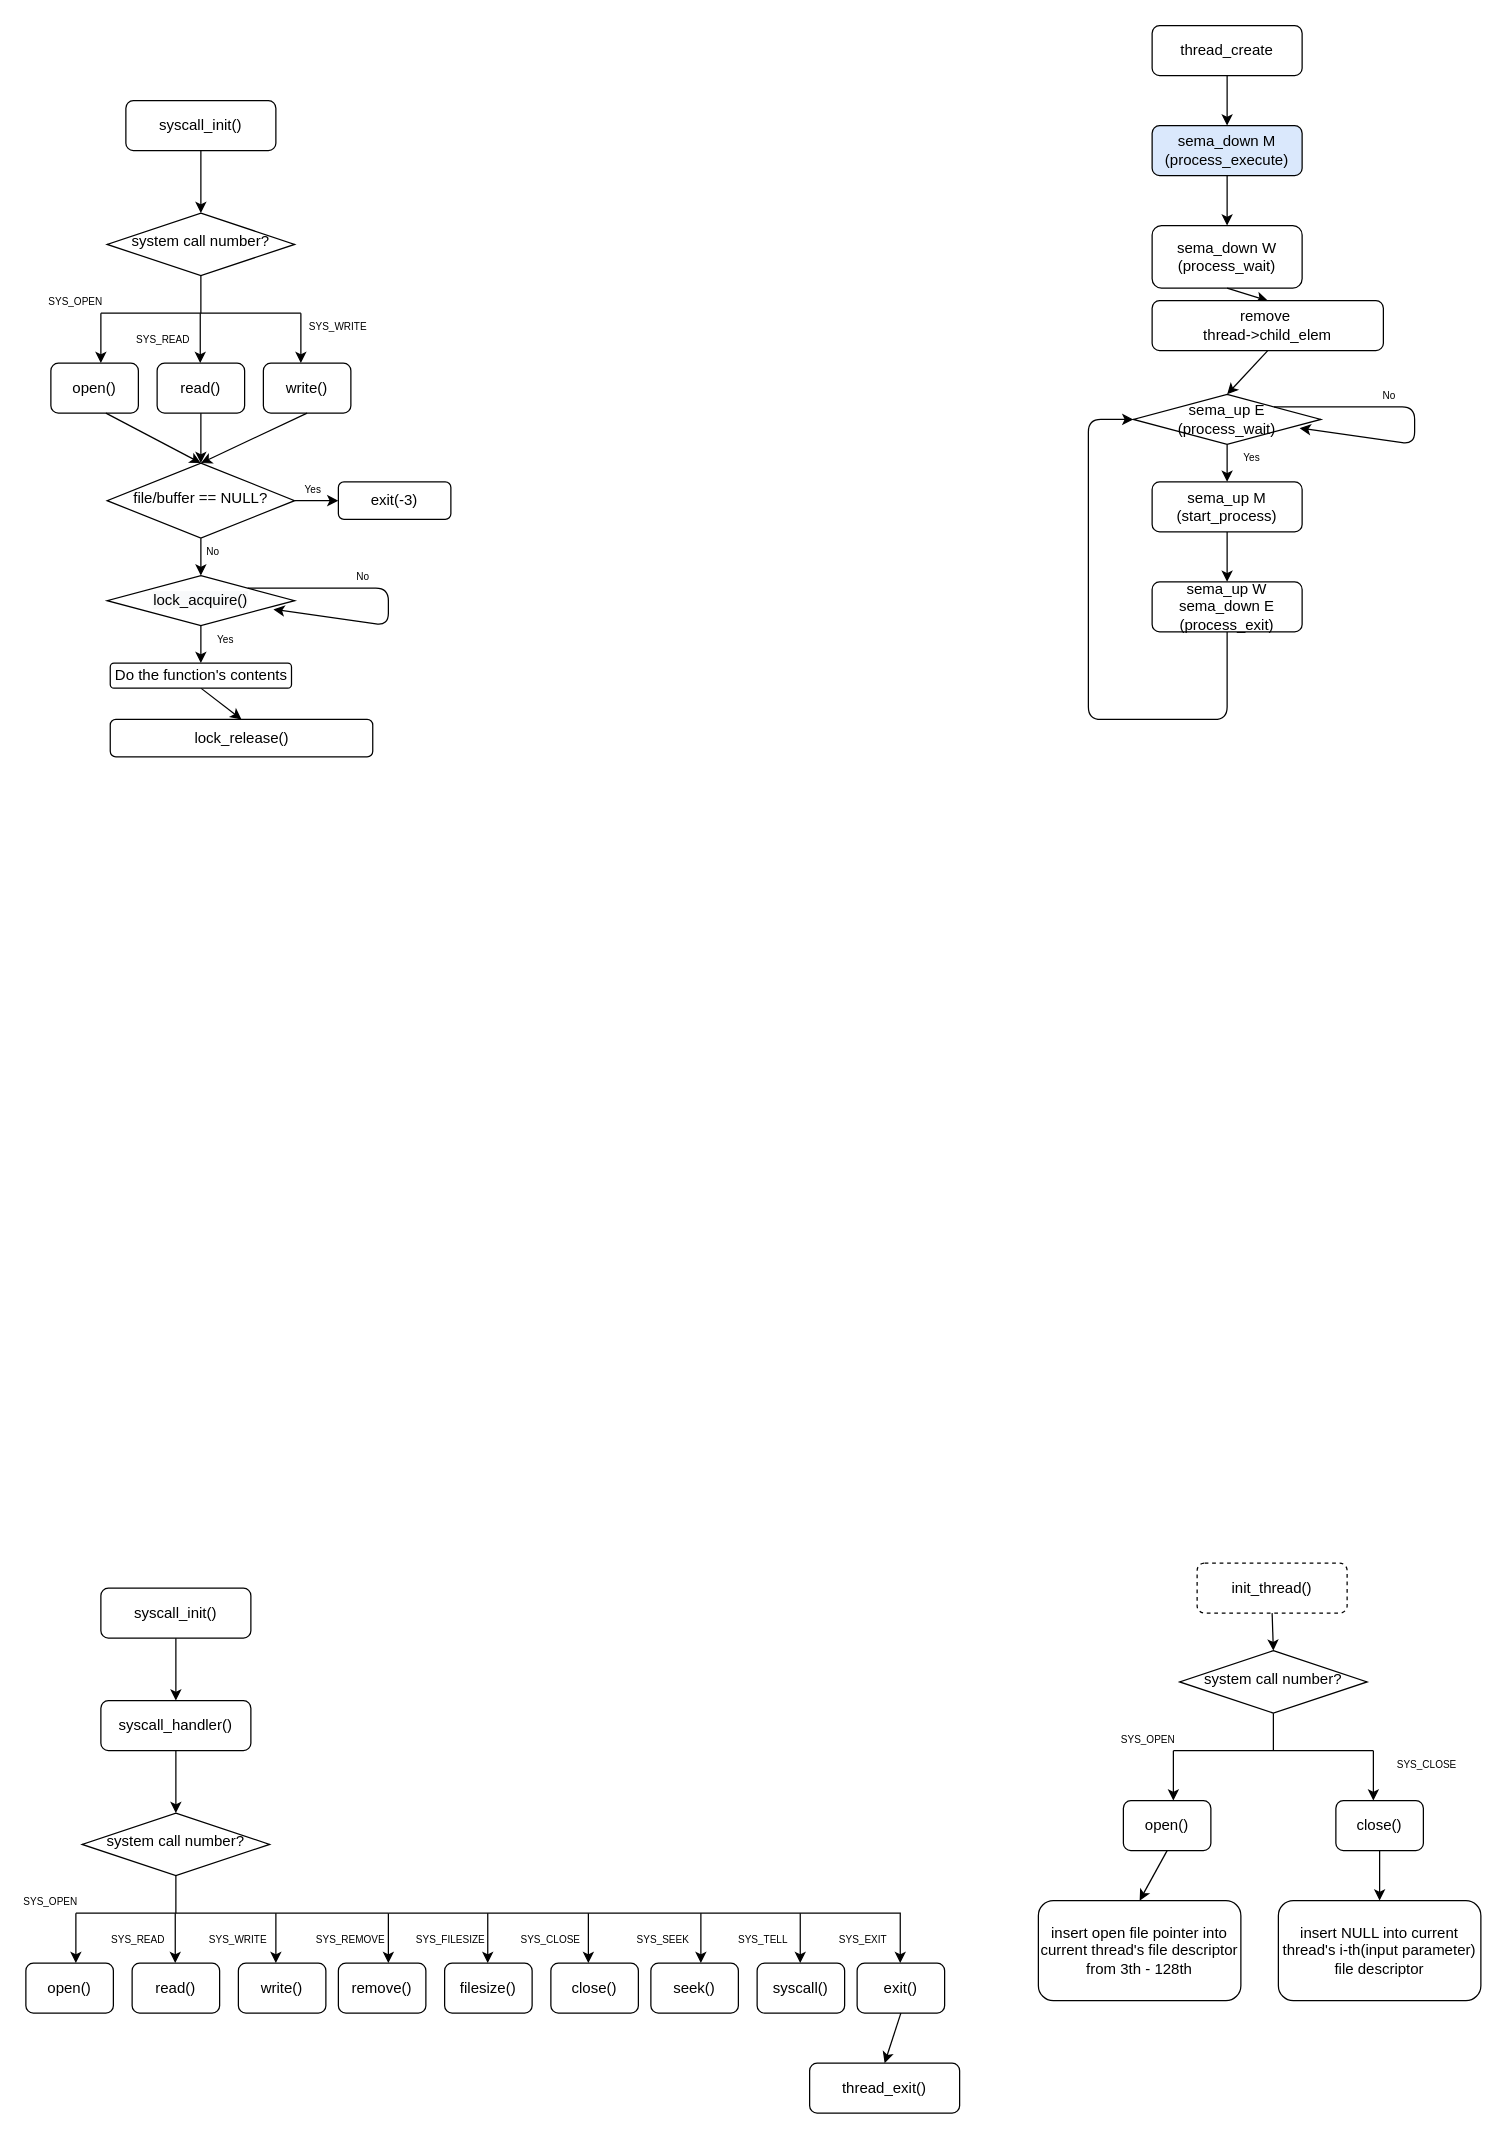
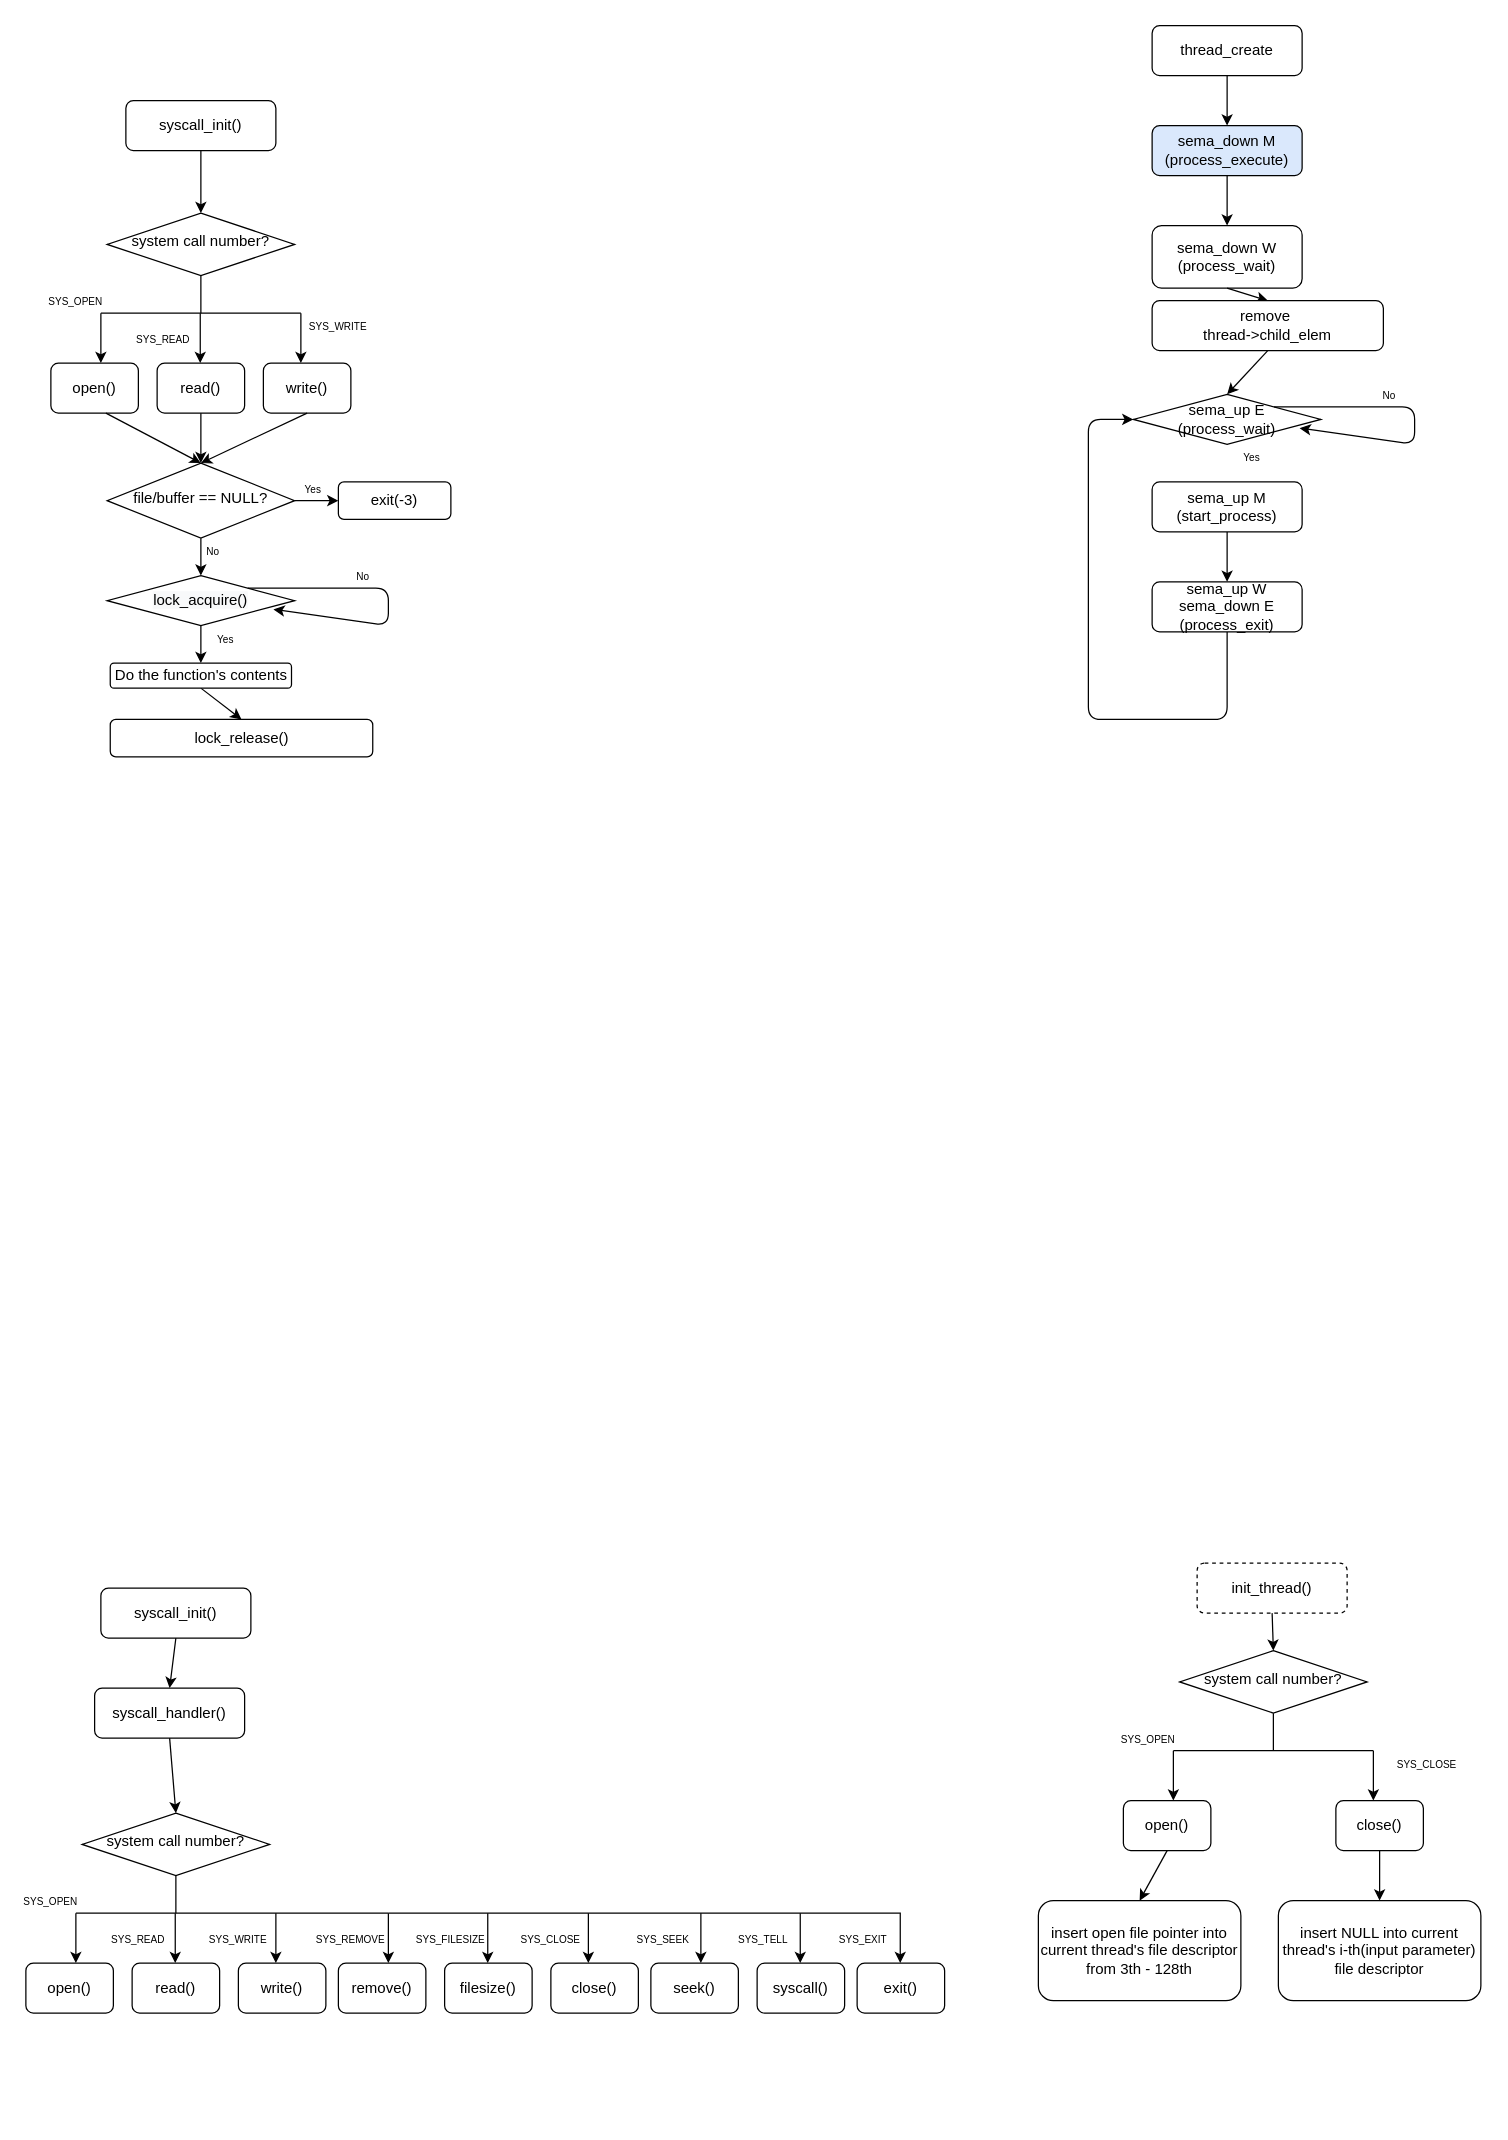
edge "sema_up E (process_wait)" -> "sema_up M (start_process)": removed
node "syscall_handler()": moved (176, 1726) -> (169, 1713)
edge "exit()" -> "thread_exit()": removed
node "thread_exit()": removed
